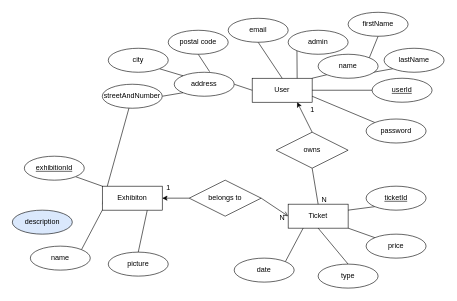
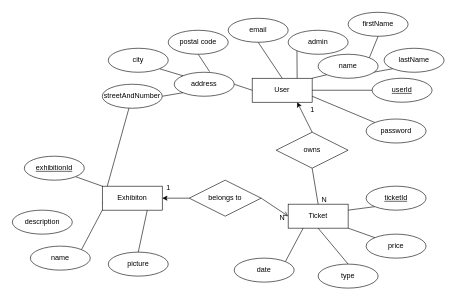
node "description": fillcolor #dae8fc -> #ffffff
